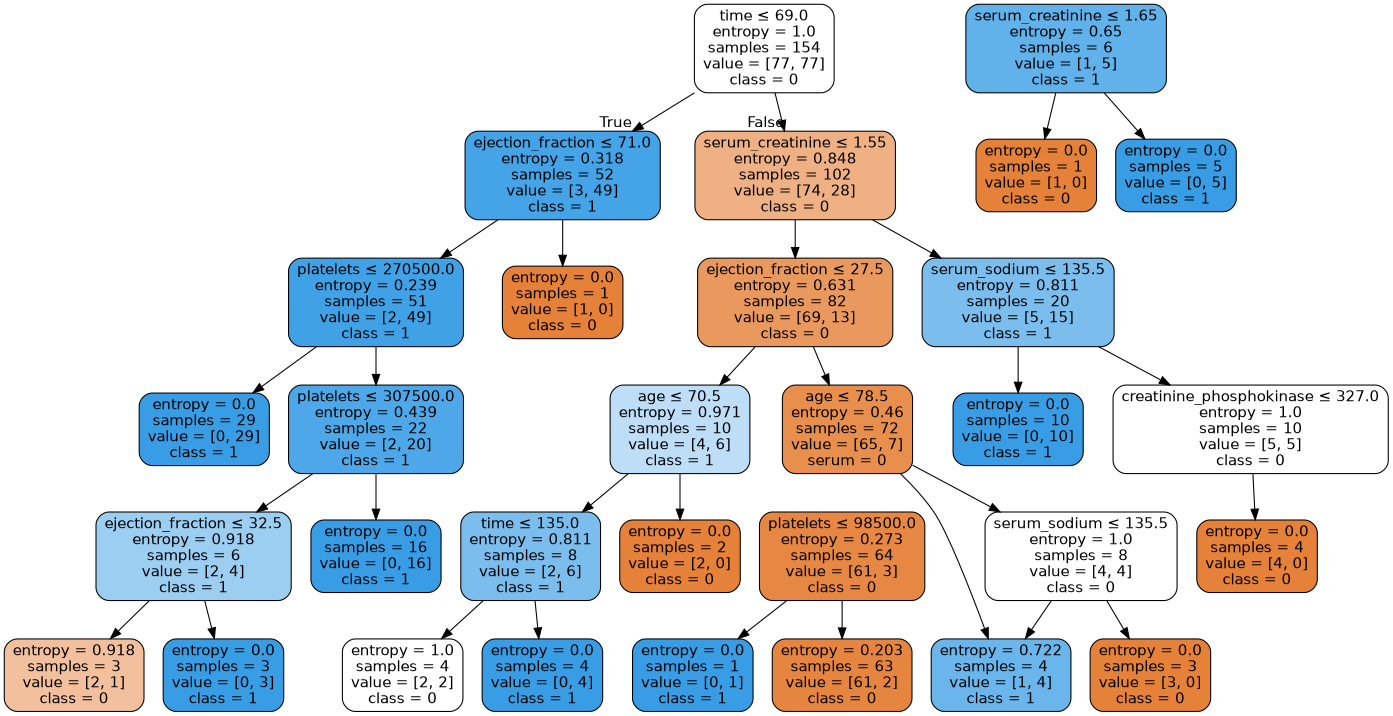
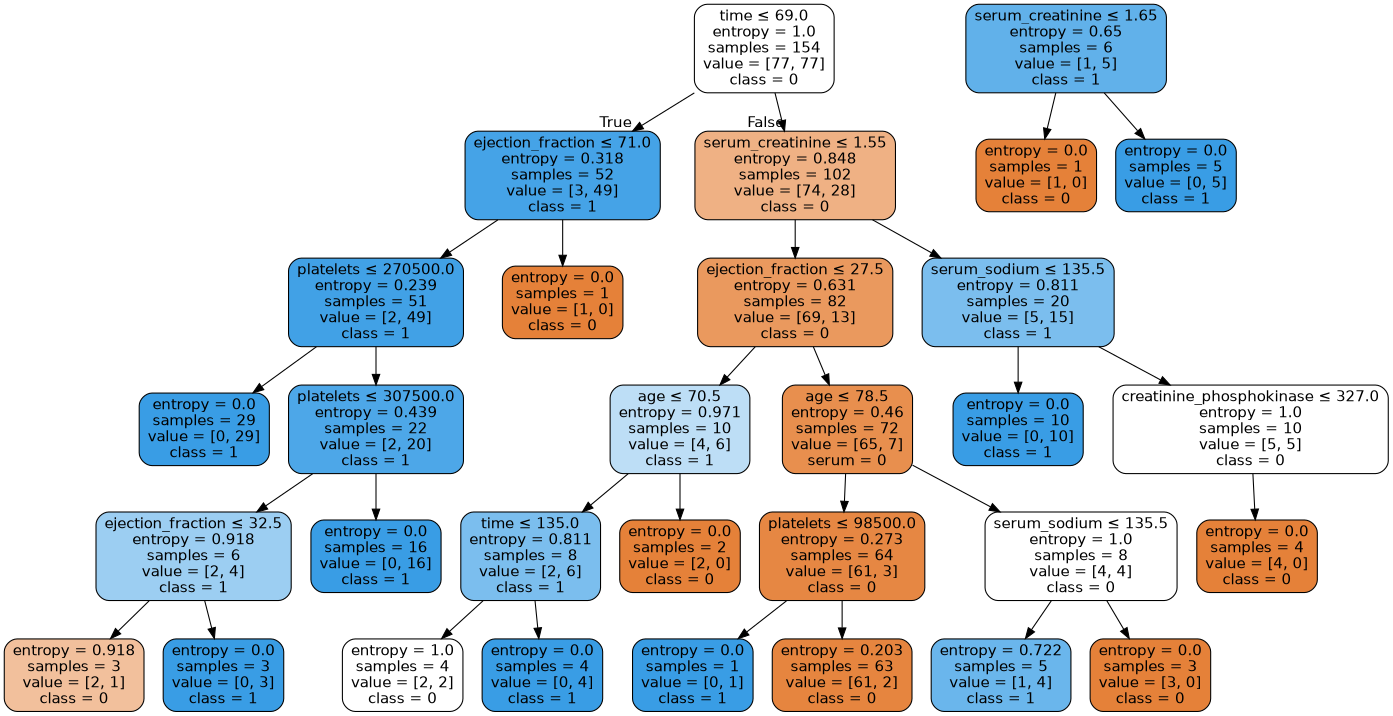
edge "age ≤ 78.5" -> "entropy = 0.722": now "age ≤ 78.5" -> "platelets ≤ 98500.0"
node "entropy = 0.722": text "samples = 4" -> "samples = 5"
